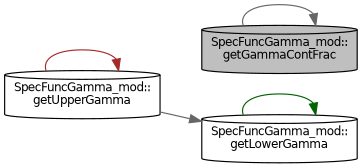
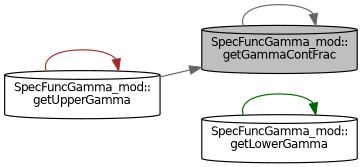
edge "SpecFuncGamma_mod:: getUpperGamma" -> "SpecFuncGamma_mod:: getLowerGamma": now "SpecFuncGamma_mod:: getUpperGamma" -> "SpecFuncGamma_mod:: getGammaContFrac"
